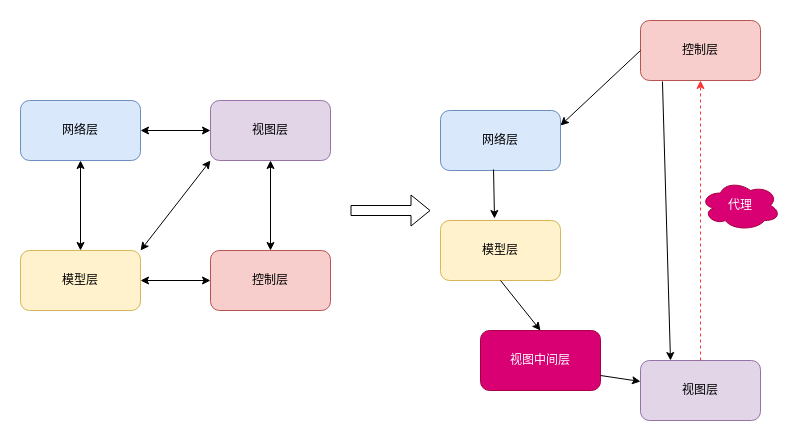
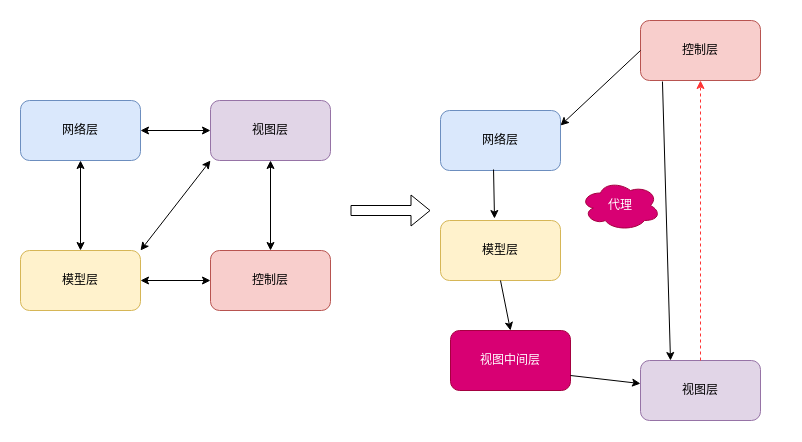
node "代理": moved (741, 206) -> (621, 206)
node "视图中间层": moved (541, 361) -> (511, 361)
